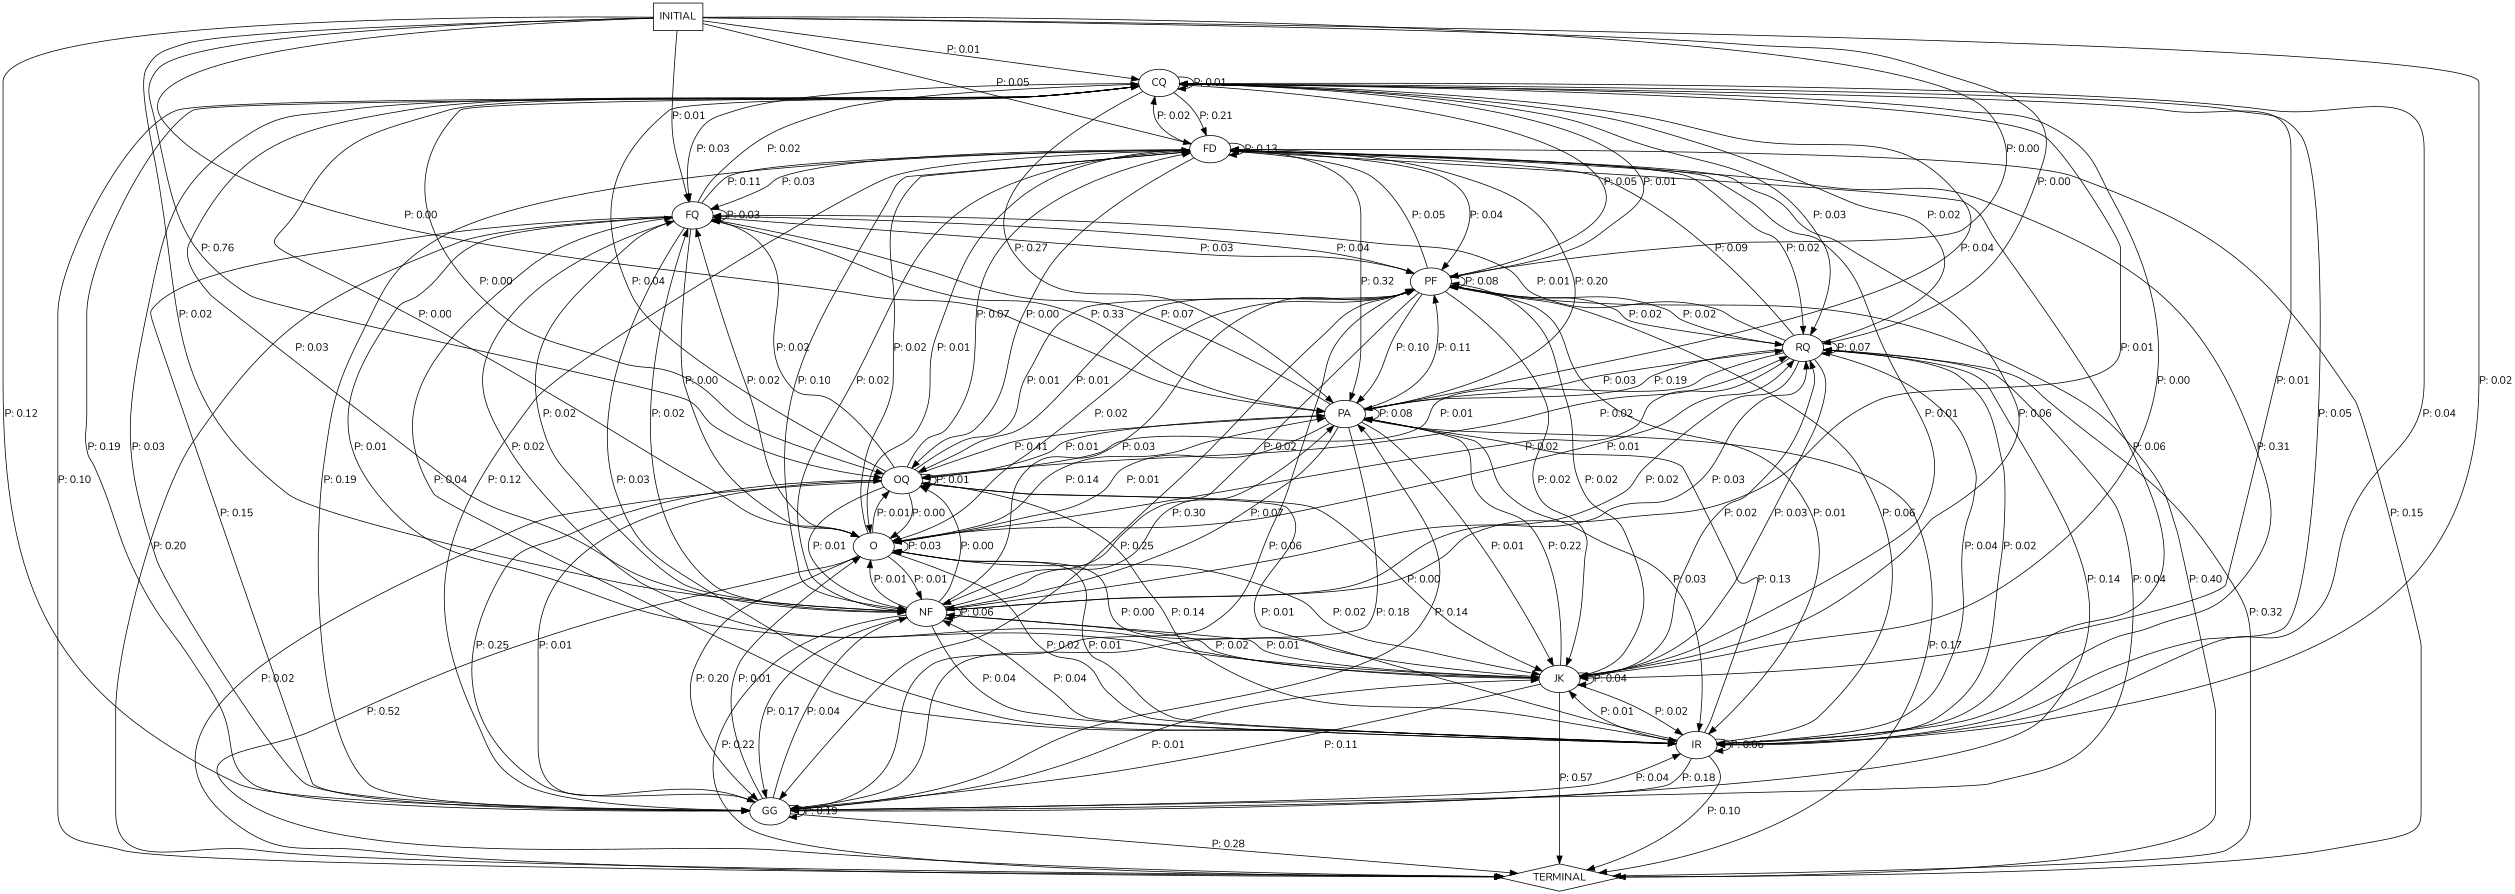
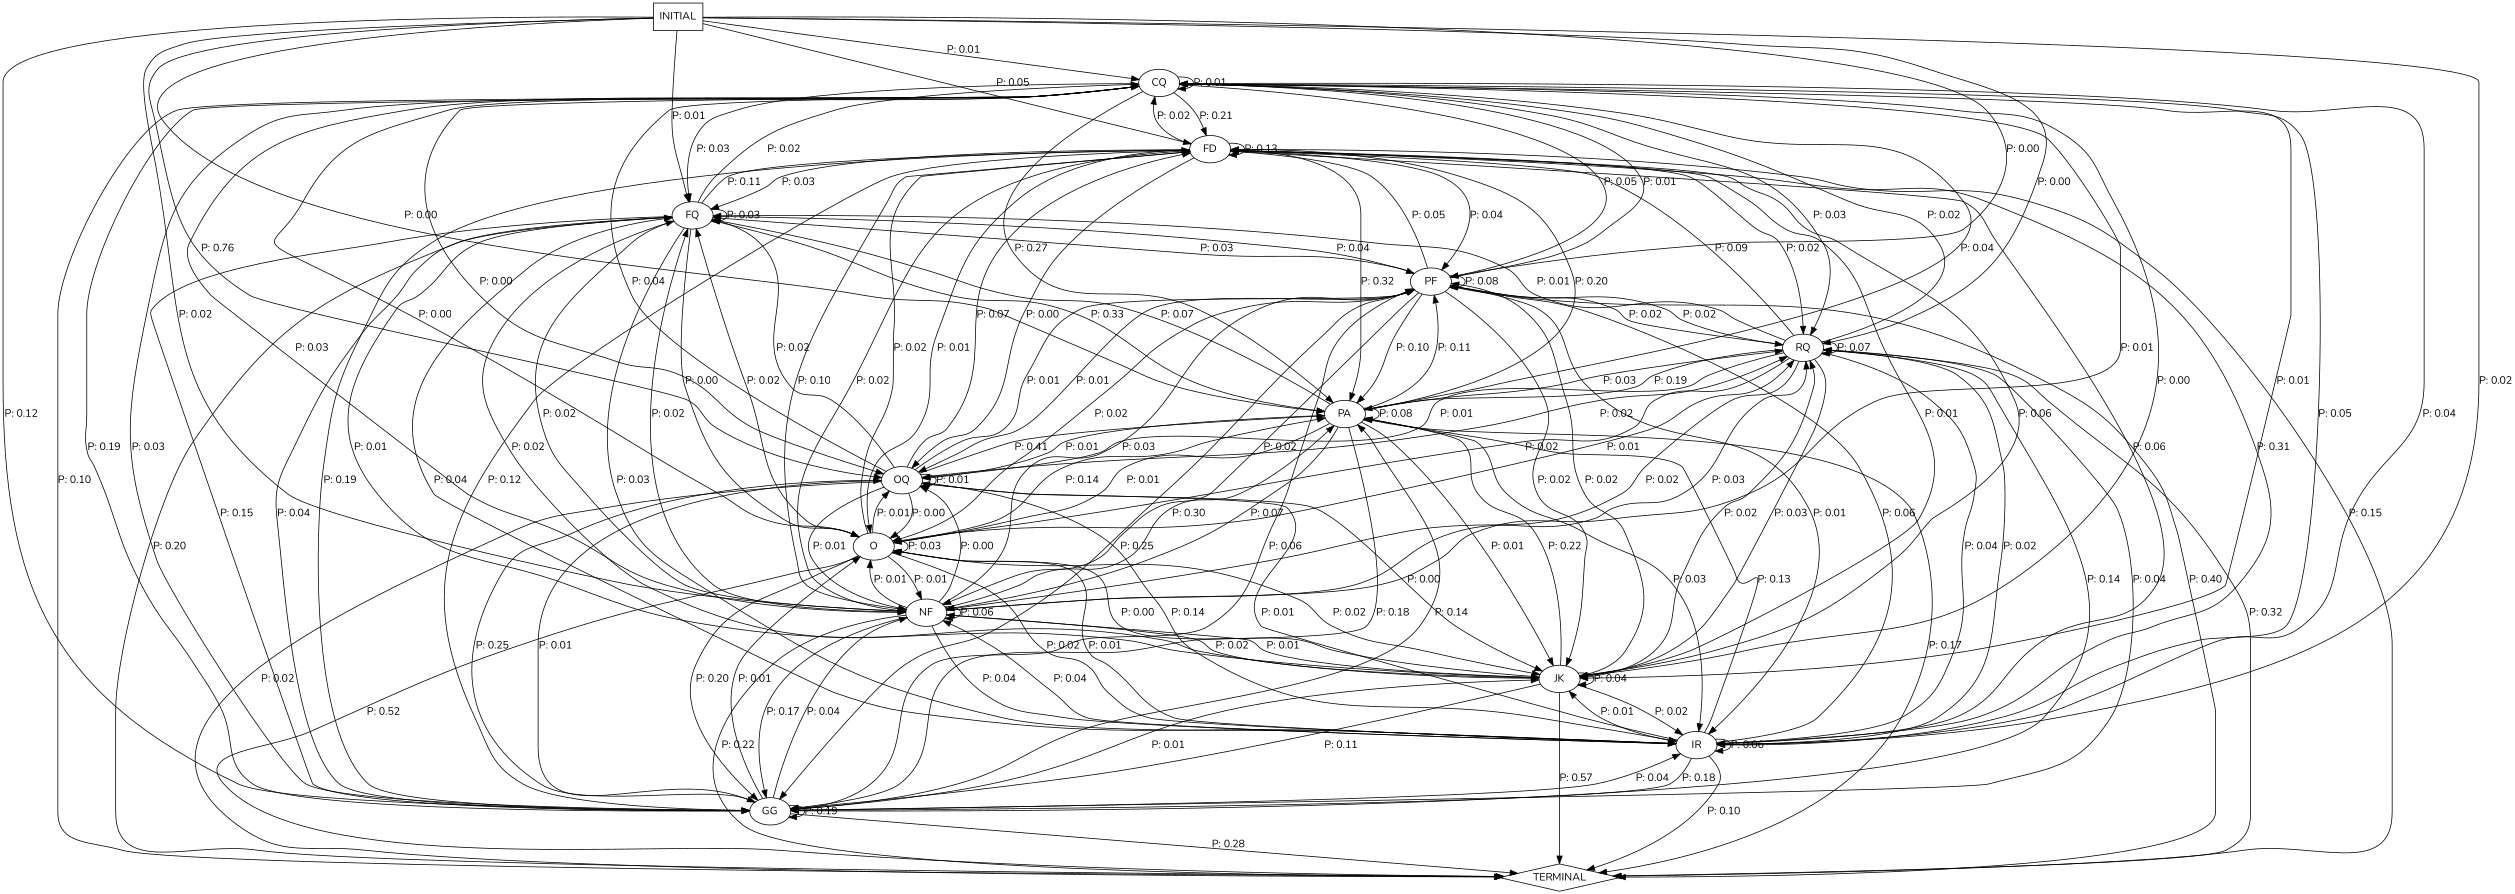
edge "TERMINAL" -> "FD": reversed
edge "GG" -> "FQ": added, label "P: 0.04"
